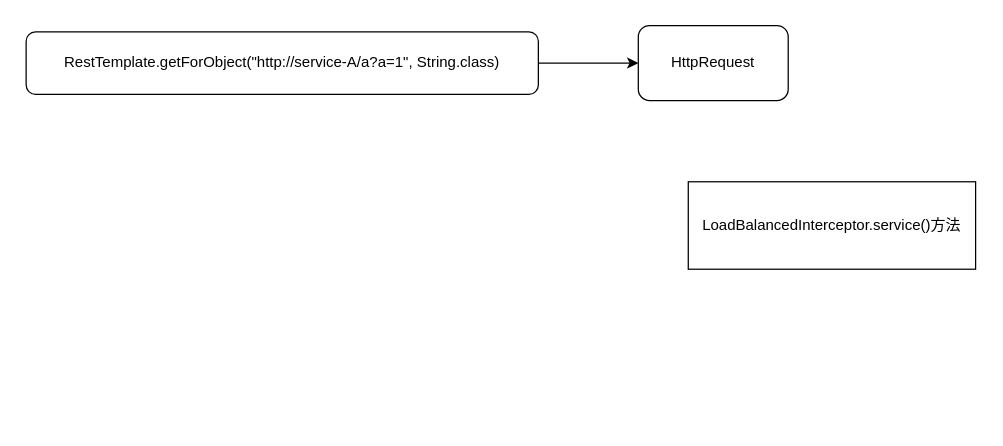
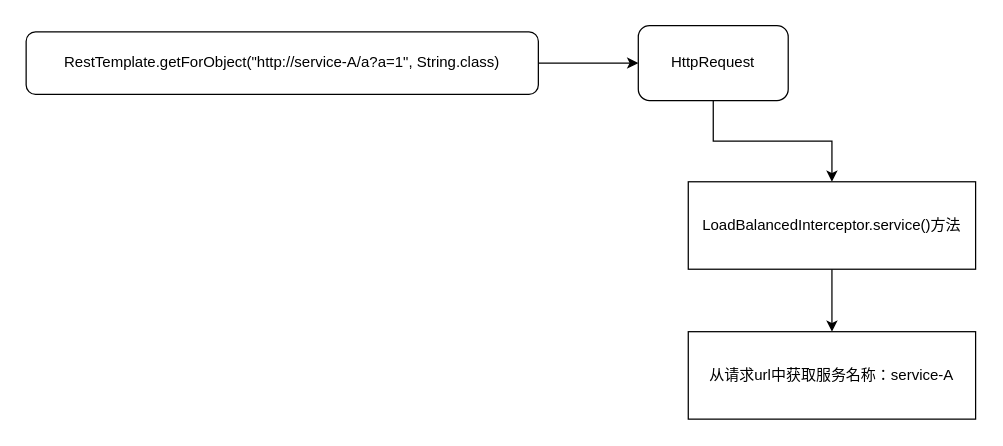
edge "HttpRequest" -> "LoadBalancedInterceptor.service()方法": added
edge "LoadBalancedInterceptor.service()方法" -> "从请求url中获取服务名称：service-A": added
node "从请求url中获取服务名称：service-A": added
